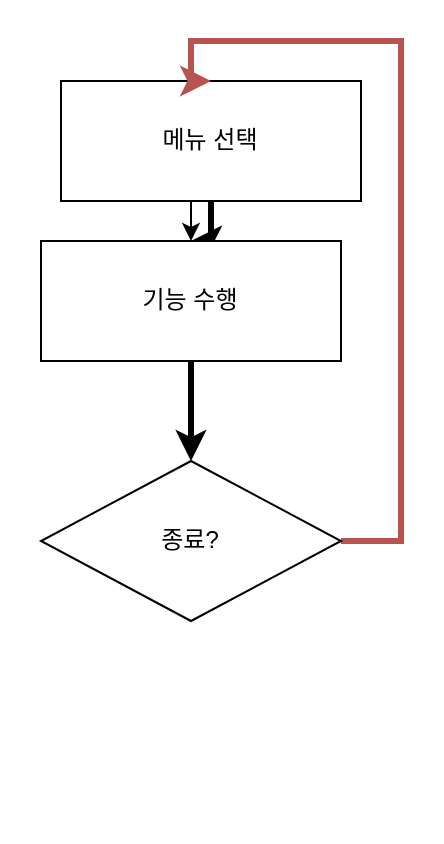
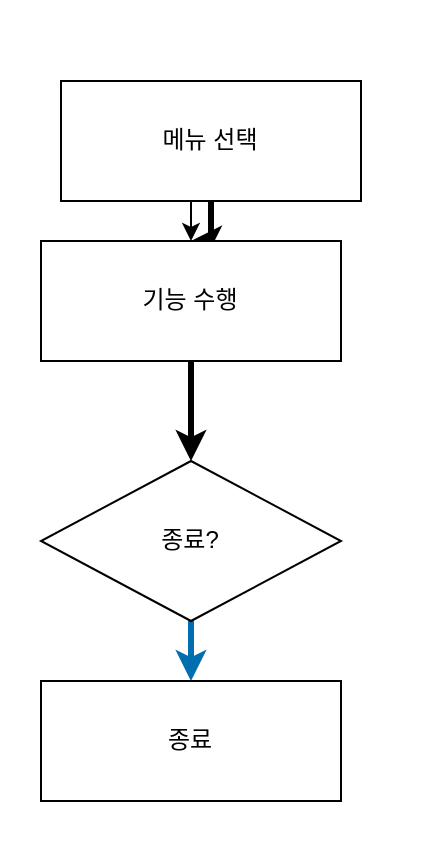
edge "종료?" -> "메뉴 선택": removed
edge "종료?" -> "종료": added
node "종료": added
